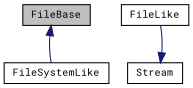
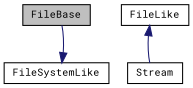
edge "FileLike" -> "Stream": reversed
edge "FileSystemLike" -> "FileBase": reversed
